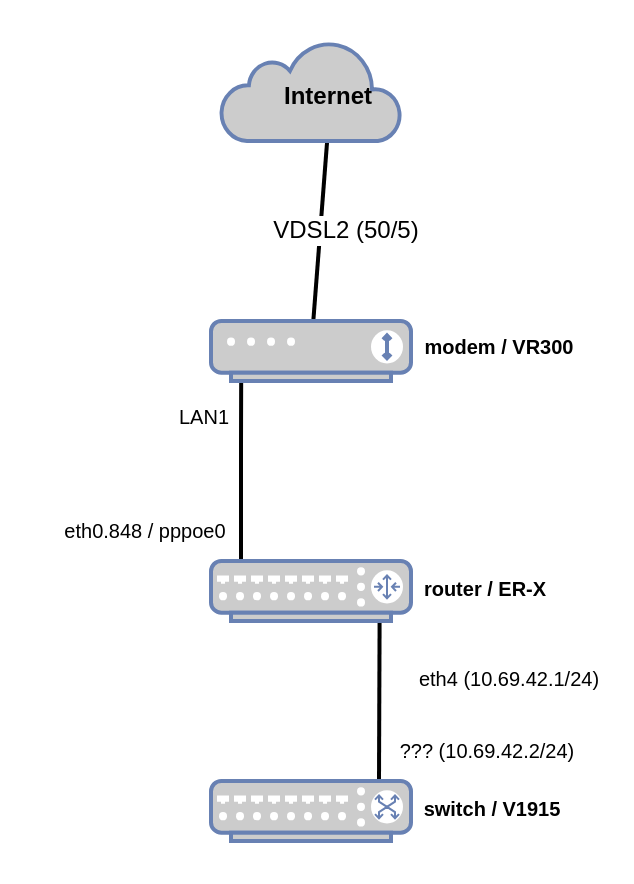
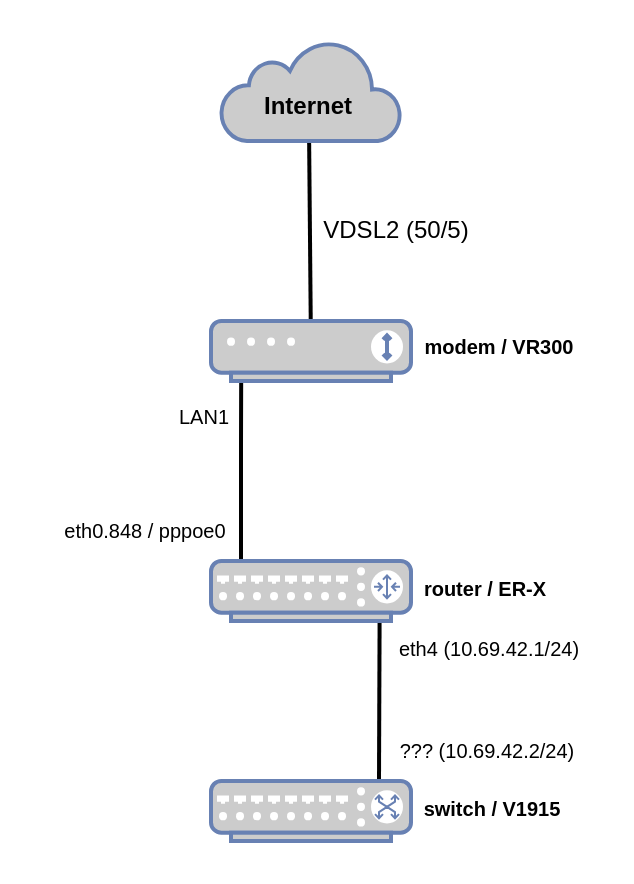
node "Internet": moved (329, 97) -> (309, 107)
node "VDSL2 (50/5)": moved (347, 231) -> (397, 231)
node "eth4 (10.69.42.1/24)": moved (510, 679) -> (490, 649)
